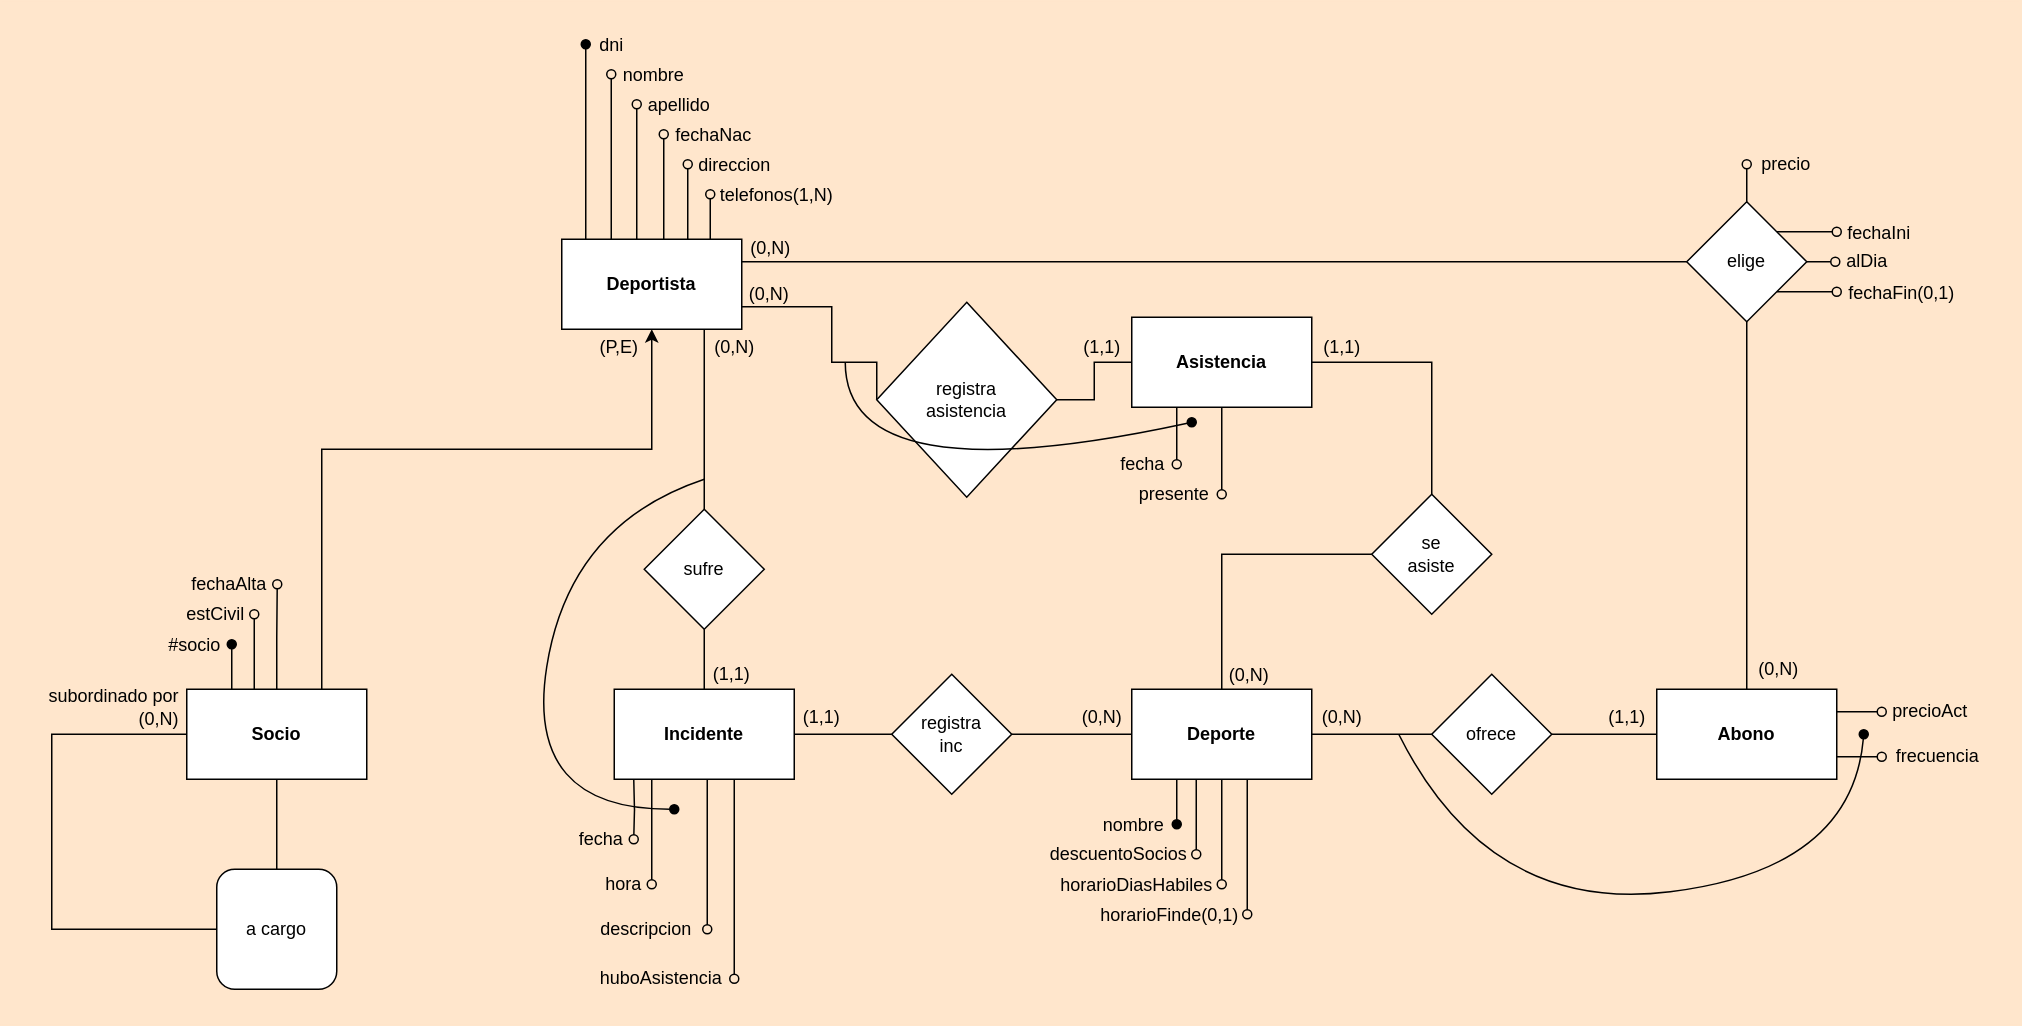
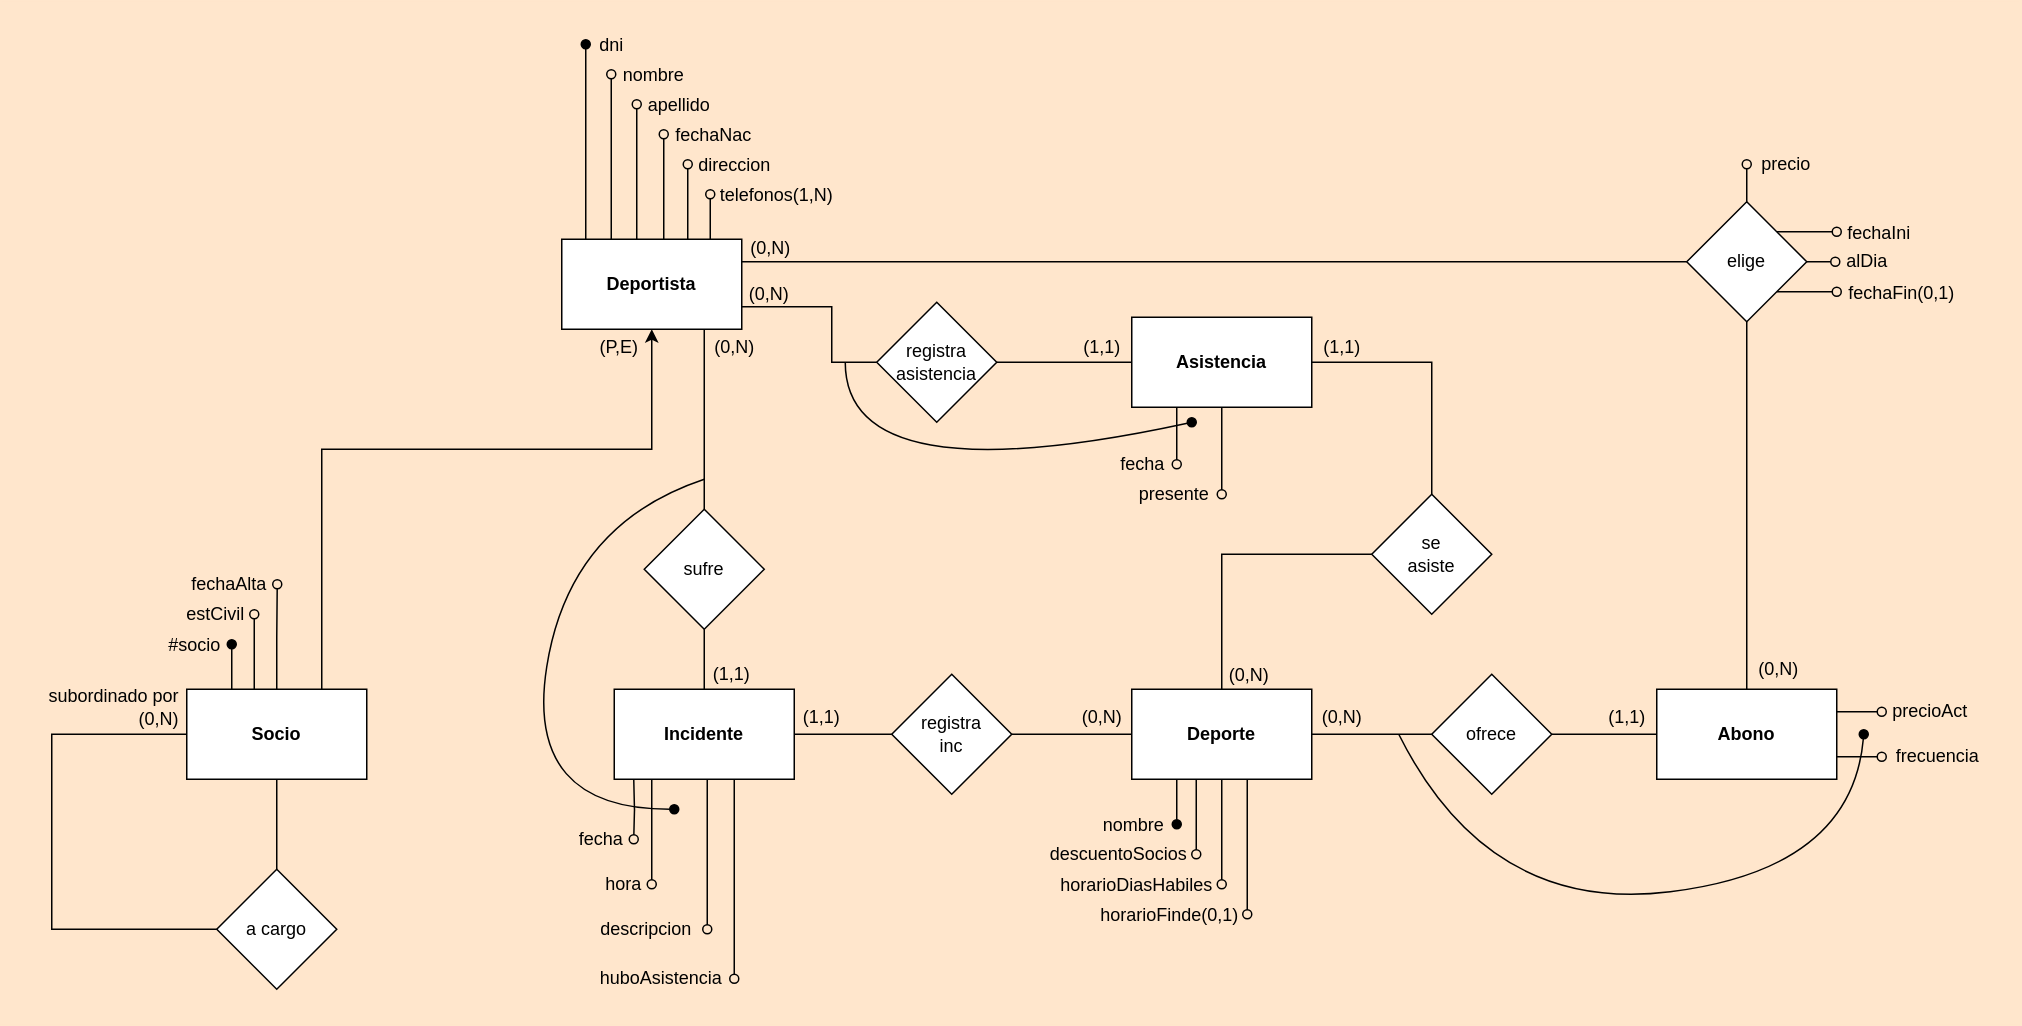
node "registra asistencia": size 180x195 -> 120x120
node "a cargo": shape rounded rectangle -> diamond
